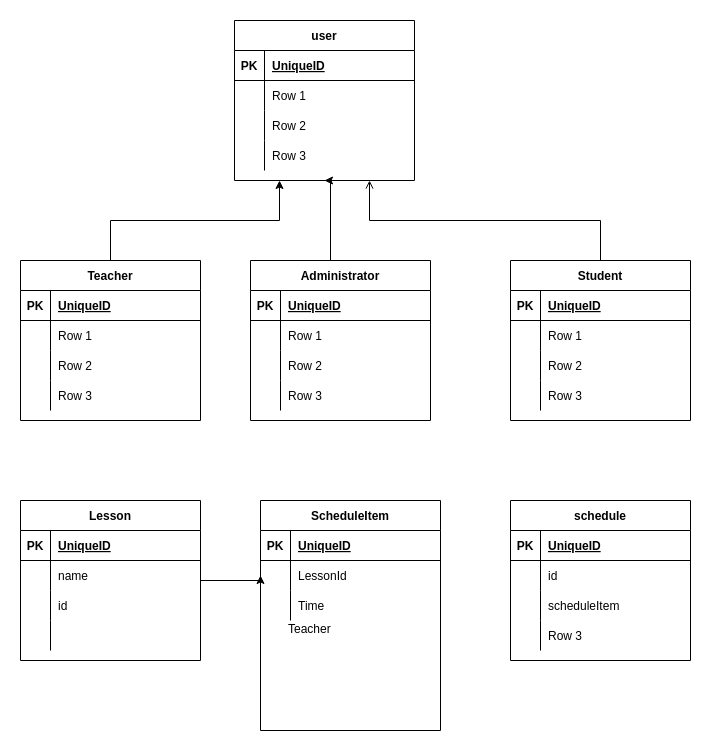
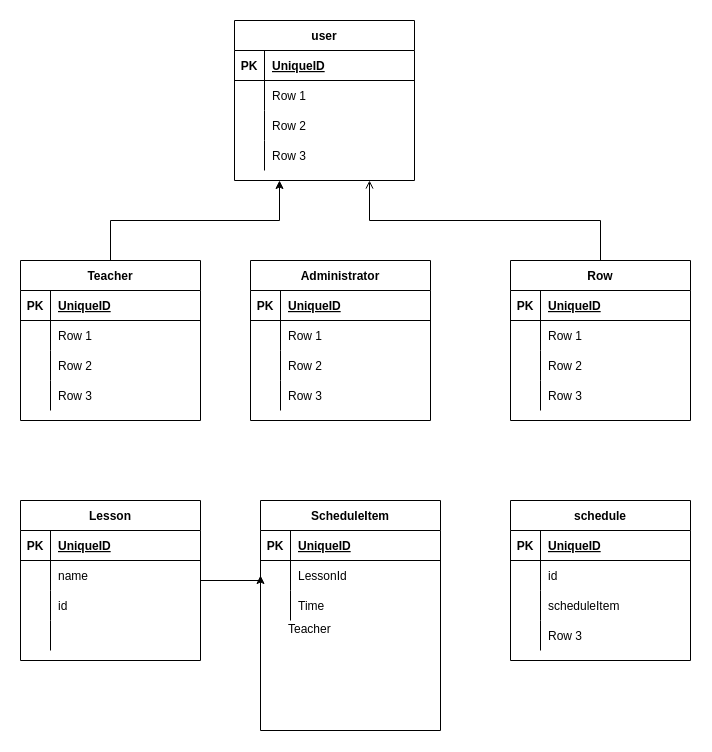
edge "Administrator" -> "user": removed
node "Student": label "Student" -> "Row"
